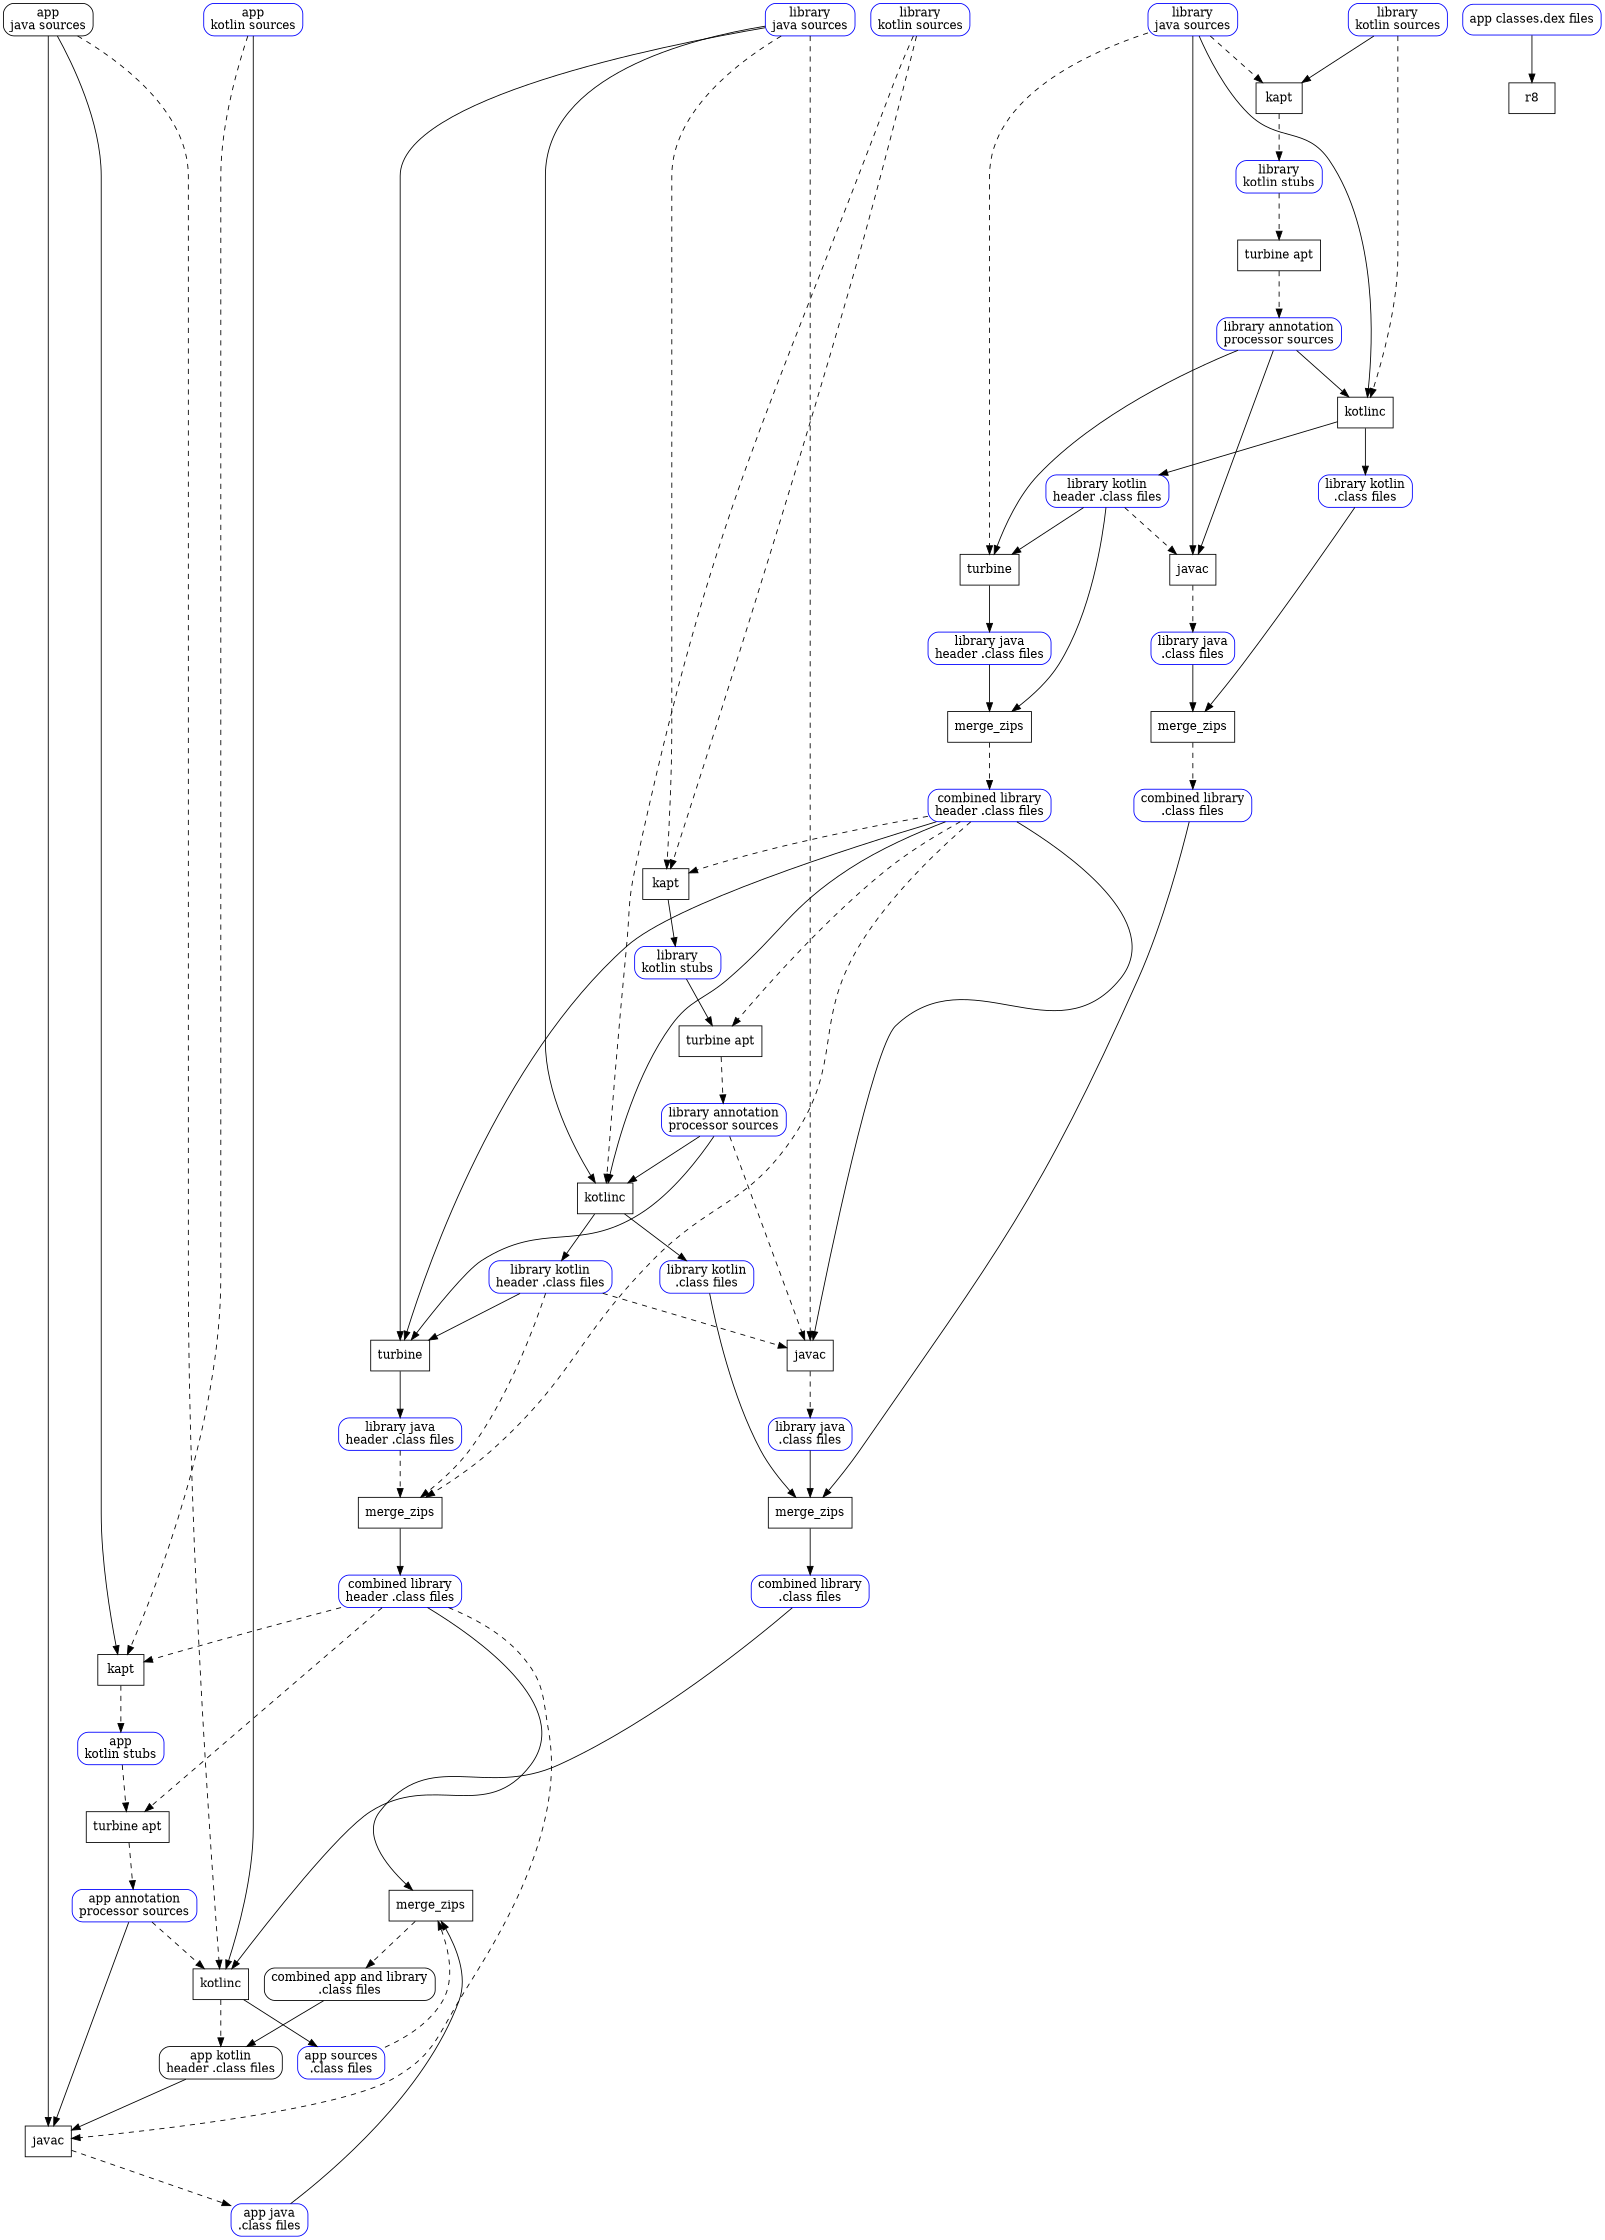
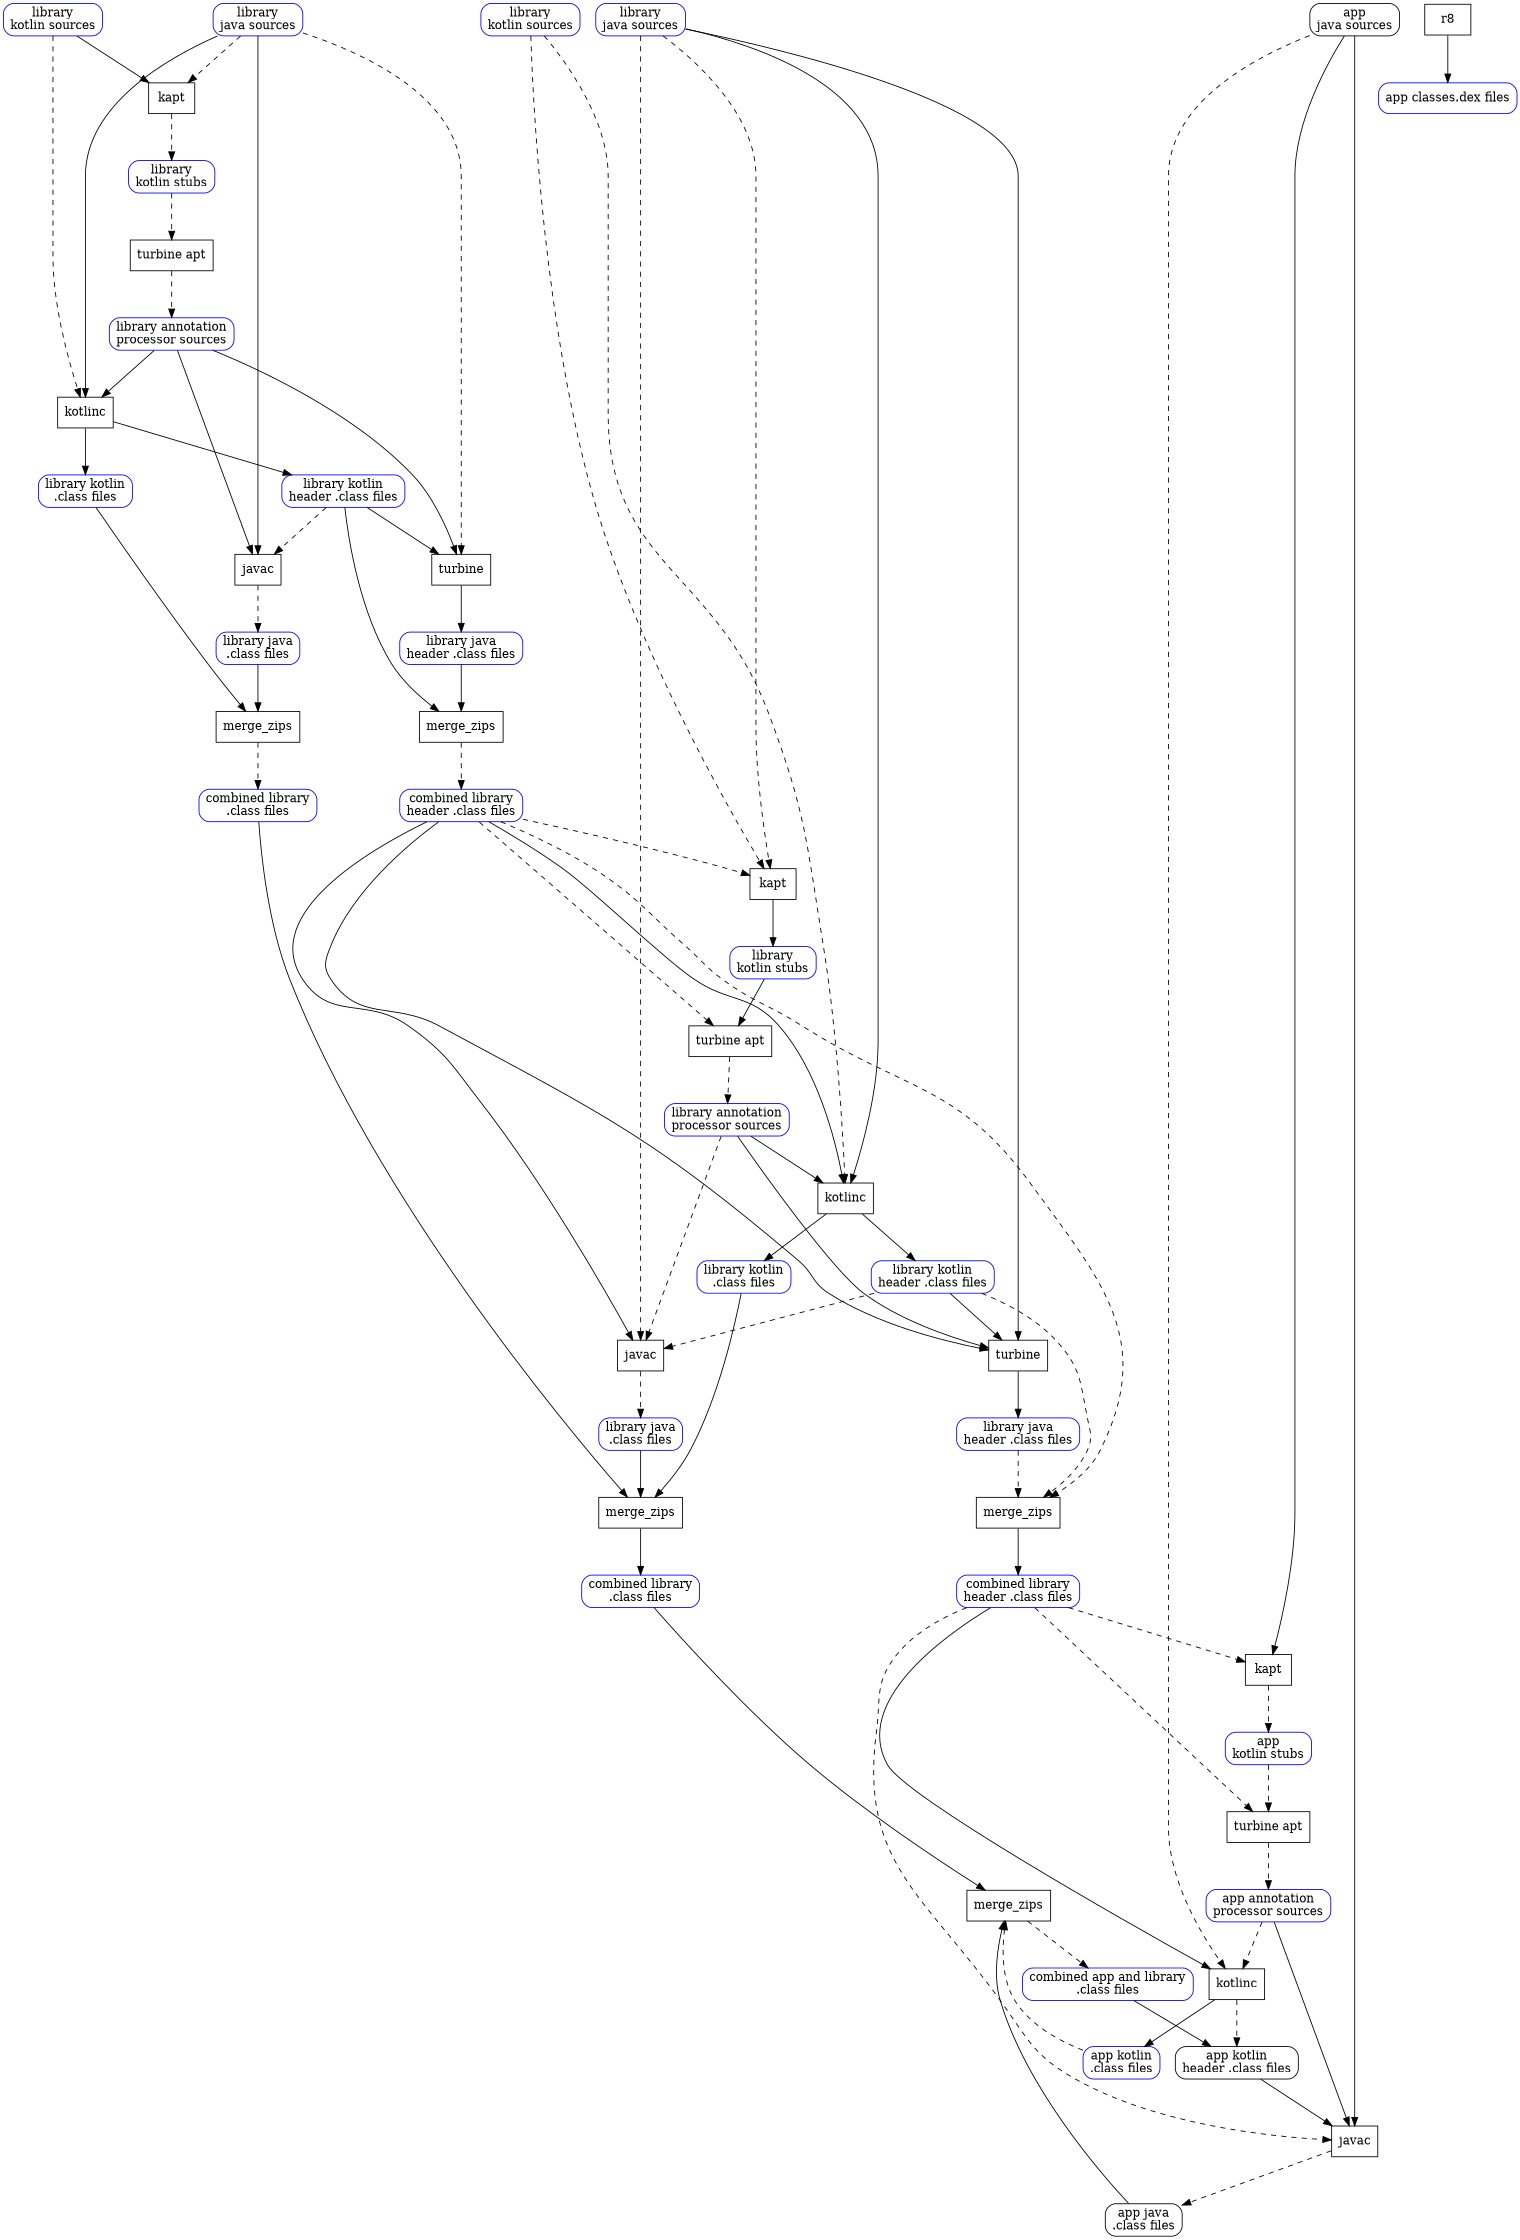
node "app kotlin sources": removed
edge "app classes.dex files" -> "r8": reversed
node "combined app and library .class files": color black -> blue
node "app sources .class files": label "app sources .class files" -> "app kotlin .class files"
node "app java .class files": color blue -> black
